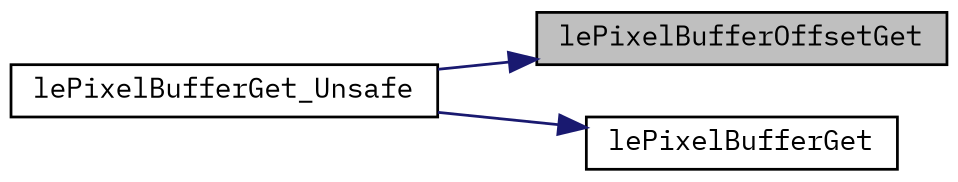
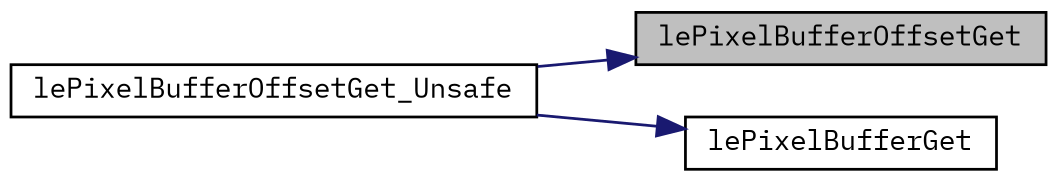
node "lePixelBufferGet_Unsafe": label "lePixelBufferGet_Unsafe" -> "lePixelBufferOffsetGet_Unsafe"
